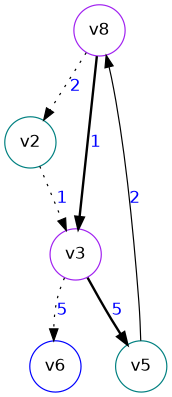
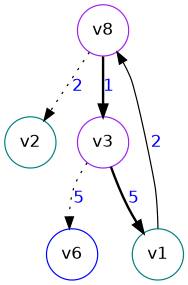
edge "v2" -> "v3": removed, label "1"
node "v5": label "v5" -> "v1"
